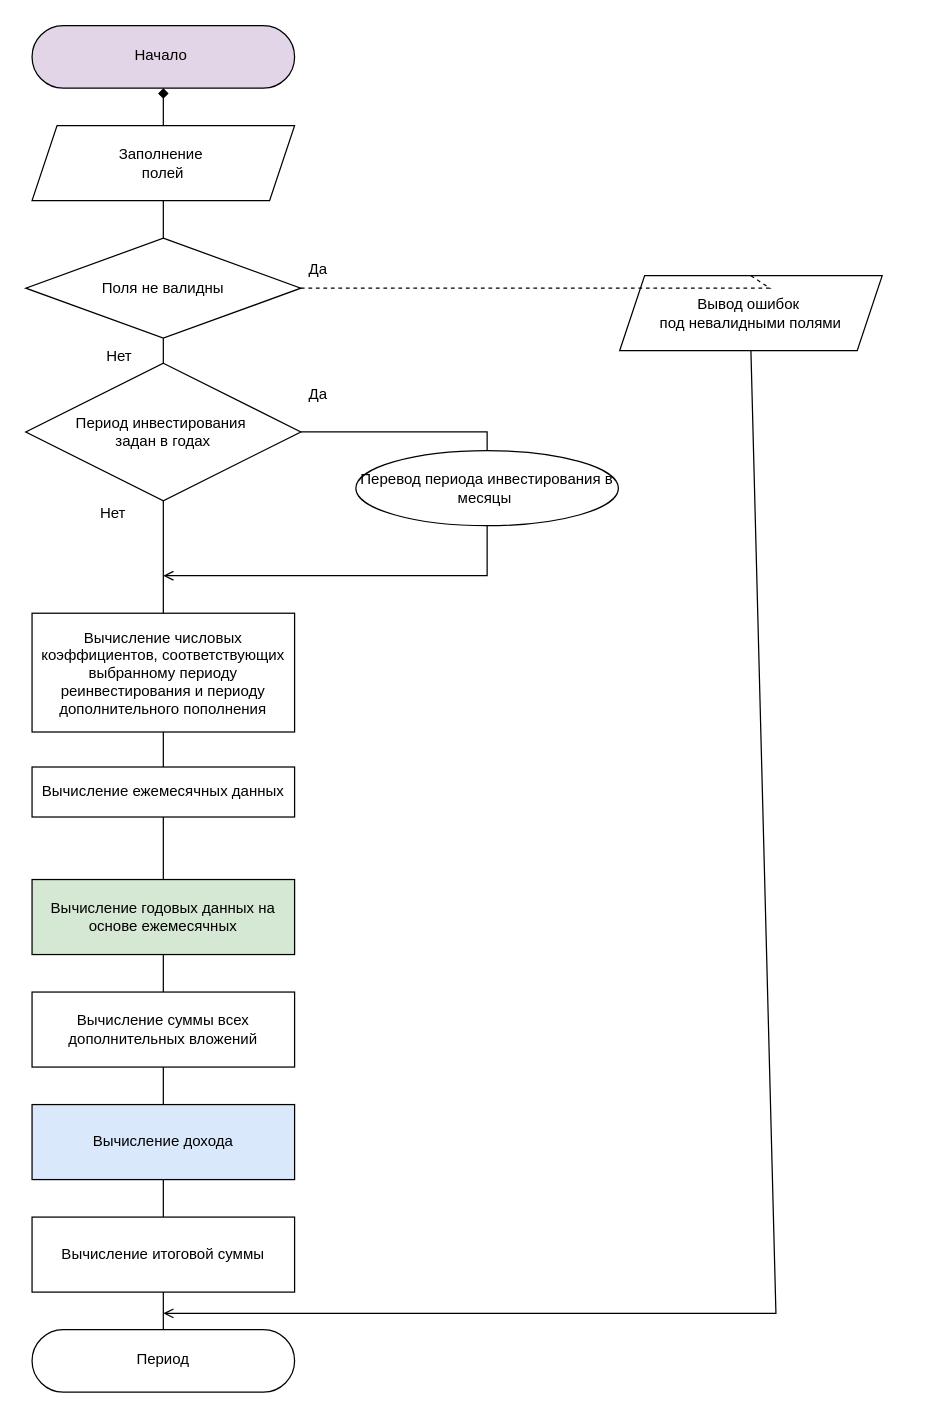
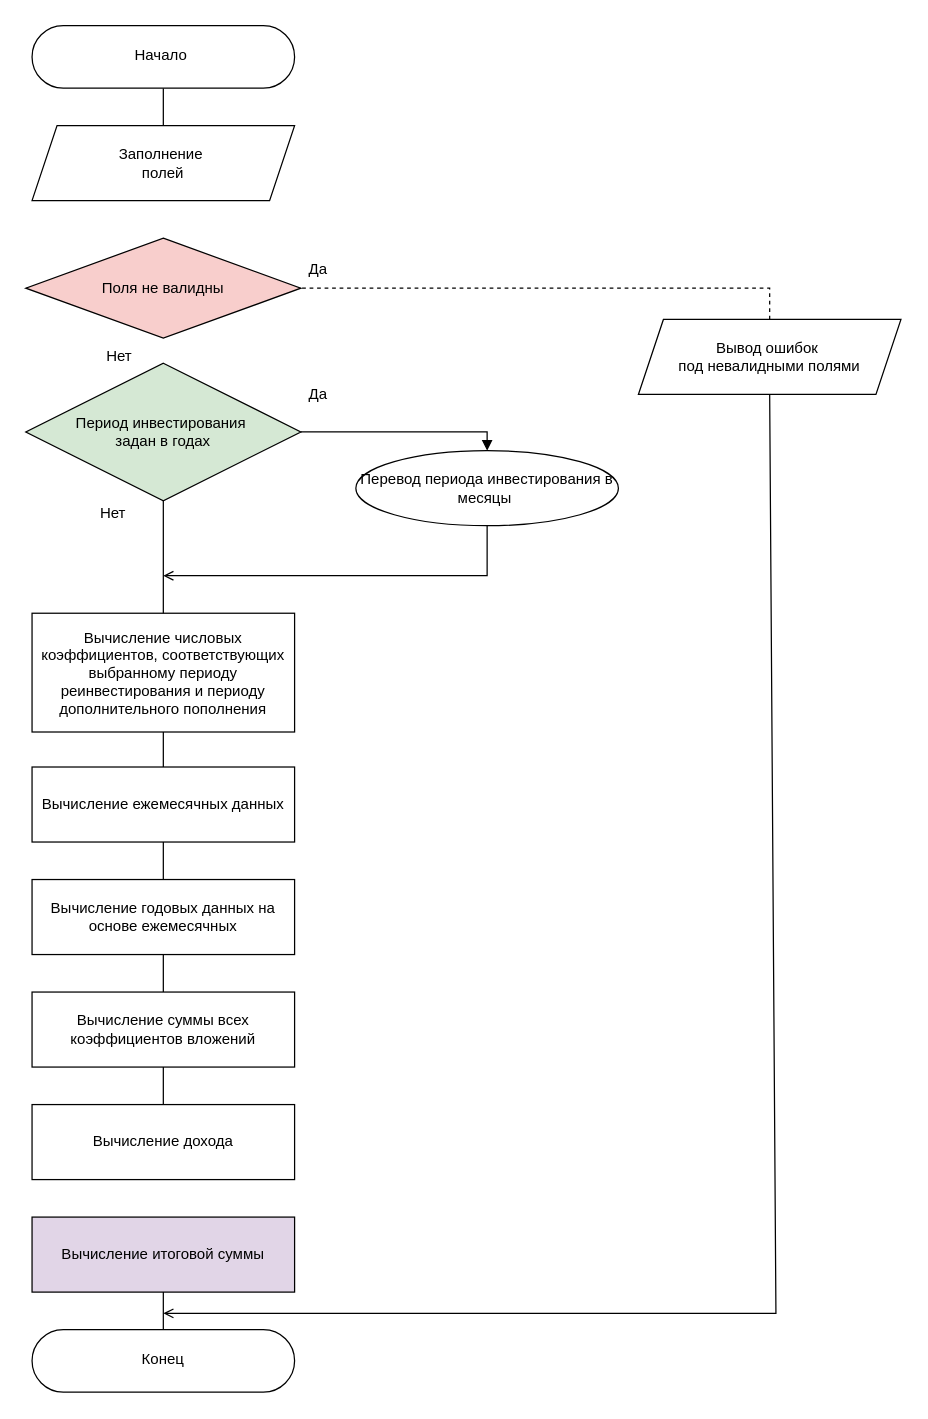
node "Начало": fillcolor #e1d5e7 -> #ffffff
edge "Заполнение полей" -> "Начало": arrowhead diamond -> none
edge "Заполнение полей" -- "Поля не валидны": removed
node "Поля не валидны": fillcolor #ffffff -> #f8cecc
node "Вывод ошибок под невалидными полями": moved (751, 313) -> (769, 357)
edge "Поля не валидны" -- "Период инвестирования задан в годах": removed
node "Период инвестирования задан в годах": fillcolor #ffffff -> #d5e8d4
edge "Период инвестирования задан в годах" -- "Перевод периода инвестирования в месяцы": arrowhead none -> block
node "Вычисление ежемесячных данных": size 263x50 -> 263x75
node "Вычисление годовых данных на основе ежемесячных": fillcolor #d5e8d4 -> #ffffff
node "Вычисление суммы всех дополнительных вложений": label "Вычисление суммы всех дополнительных вложений" -> "Вычисление суммы всех коэффициентов вложений"
node "Вычисление дохода": fillcolor #dae8fc -> #ffffff
edge "Вычисление дохода" -- "Вычисление итоговой суммы": removed
node "Вычисление итоговой суммы": fillcolor #ffffff -> #e1d5e7
node "Период": label "Период" -> "Конец"
